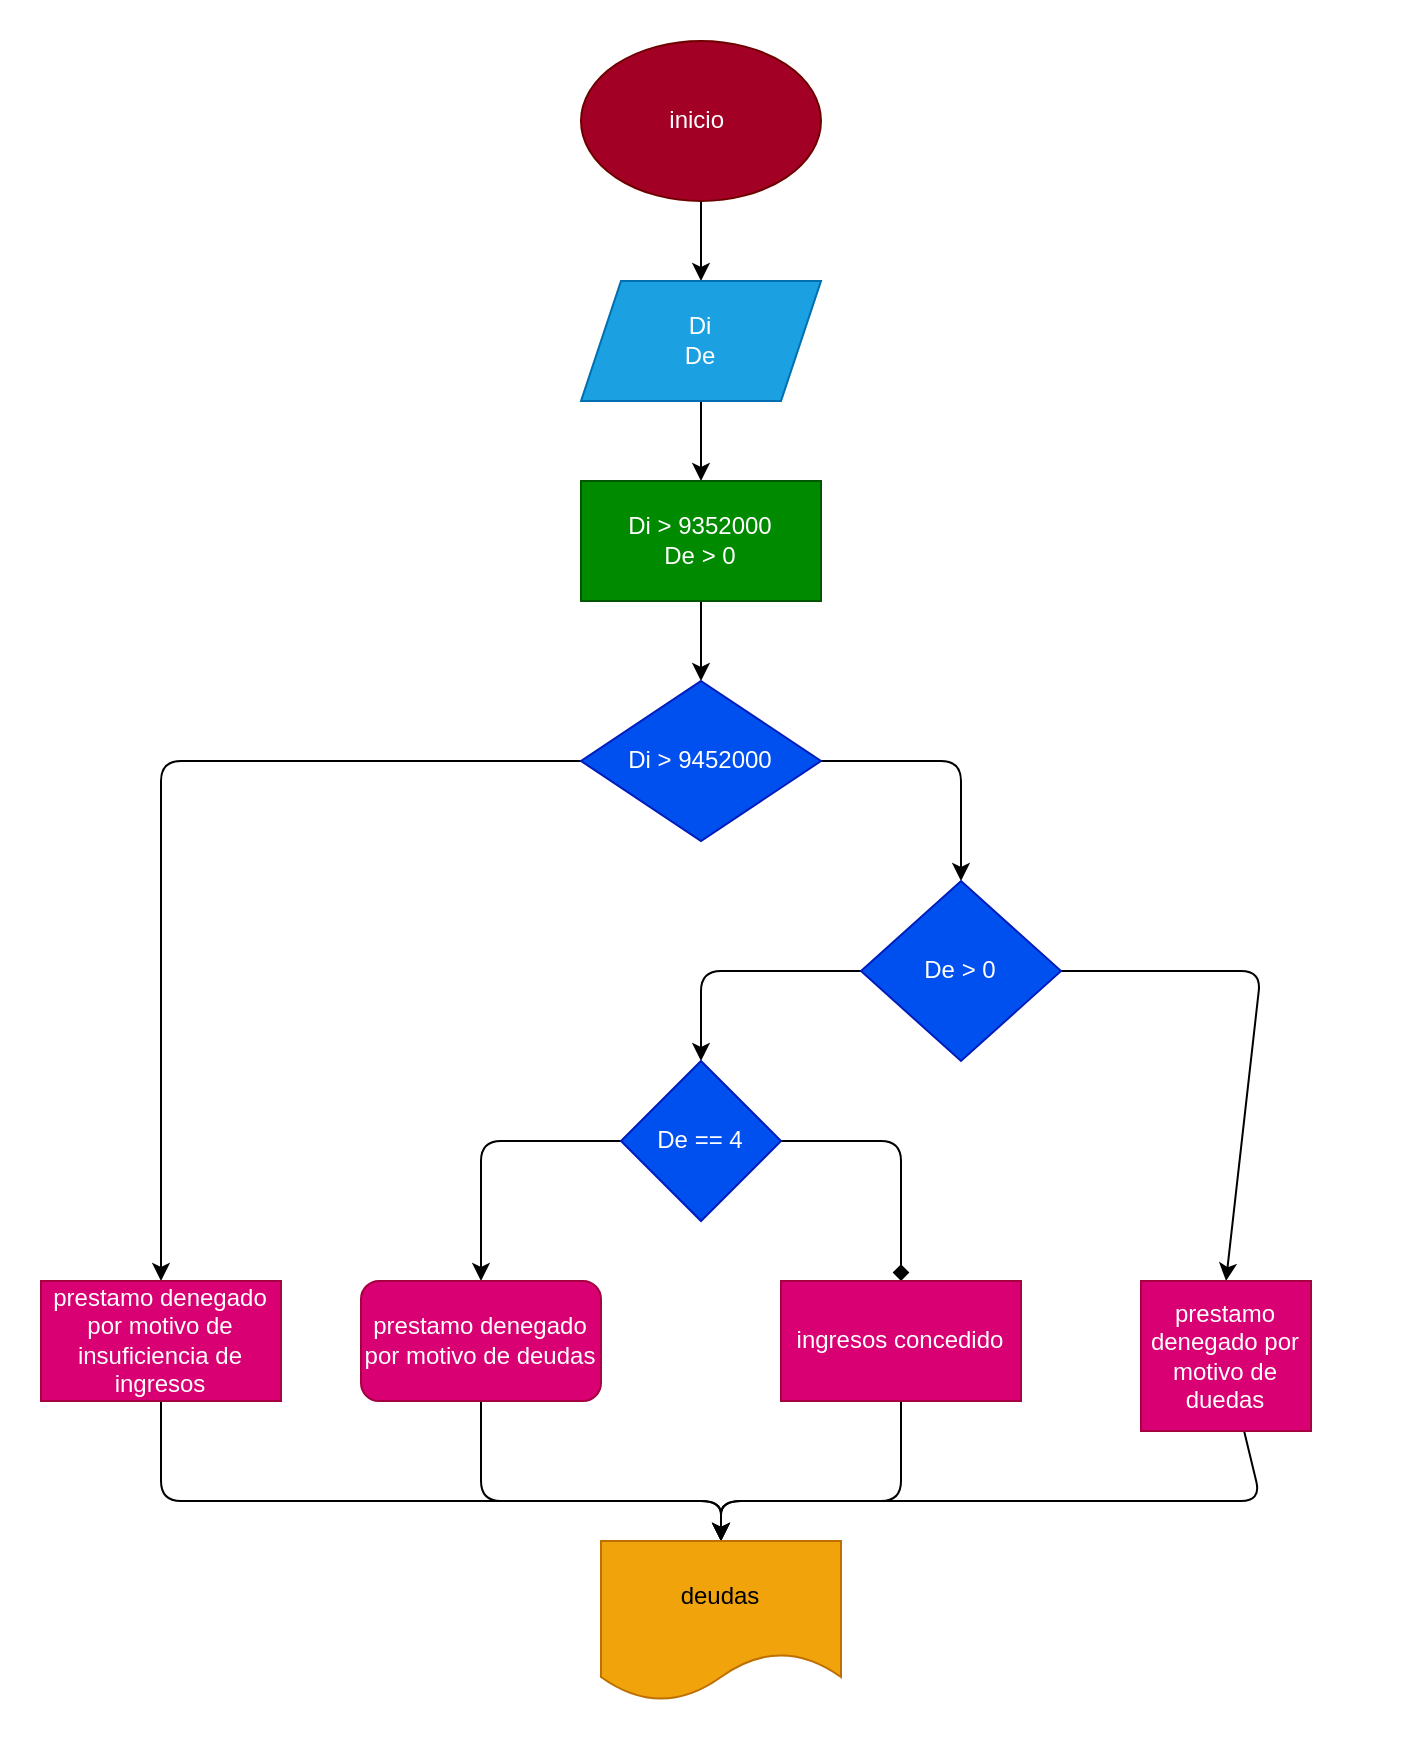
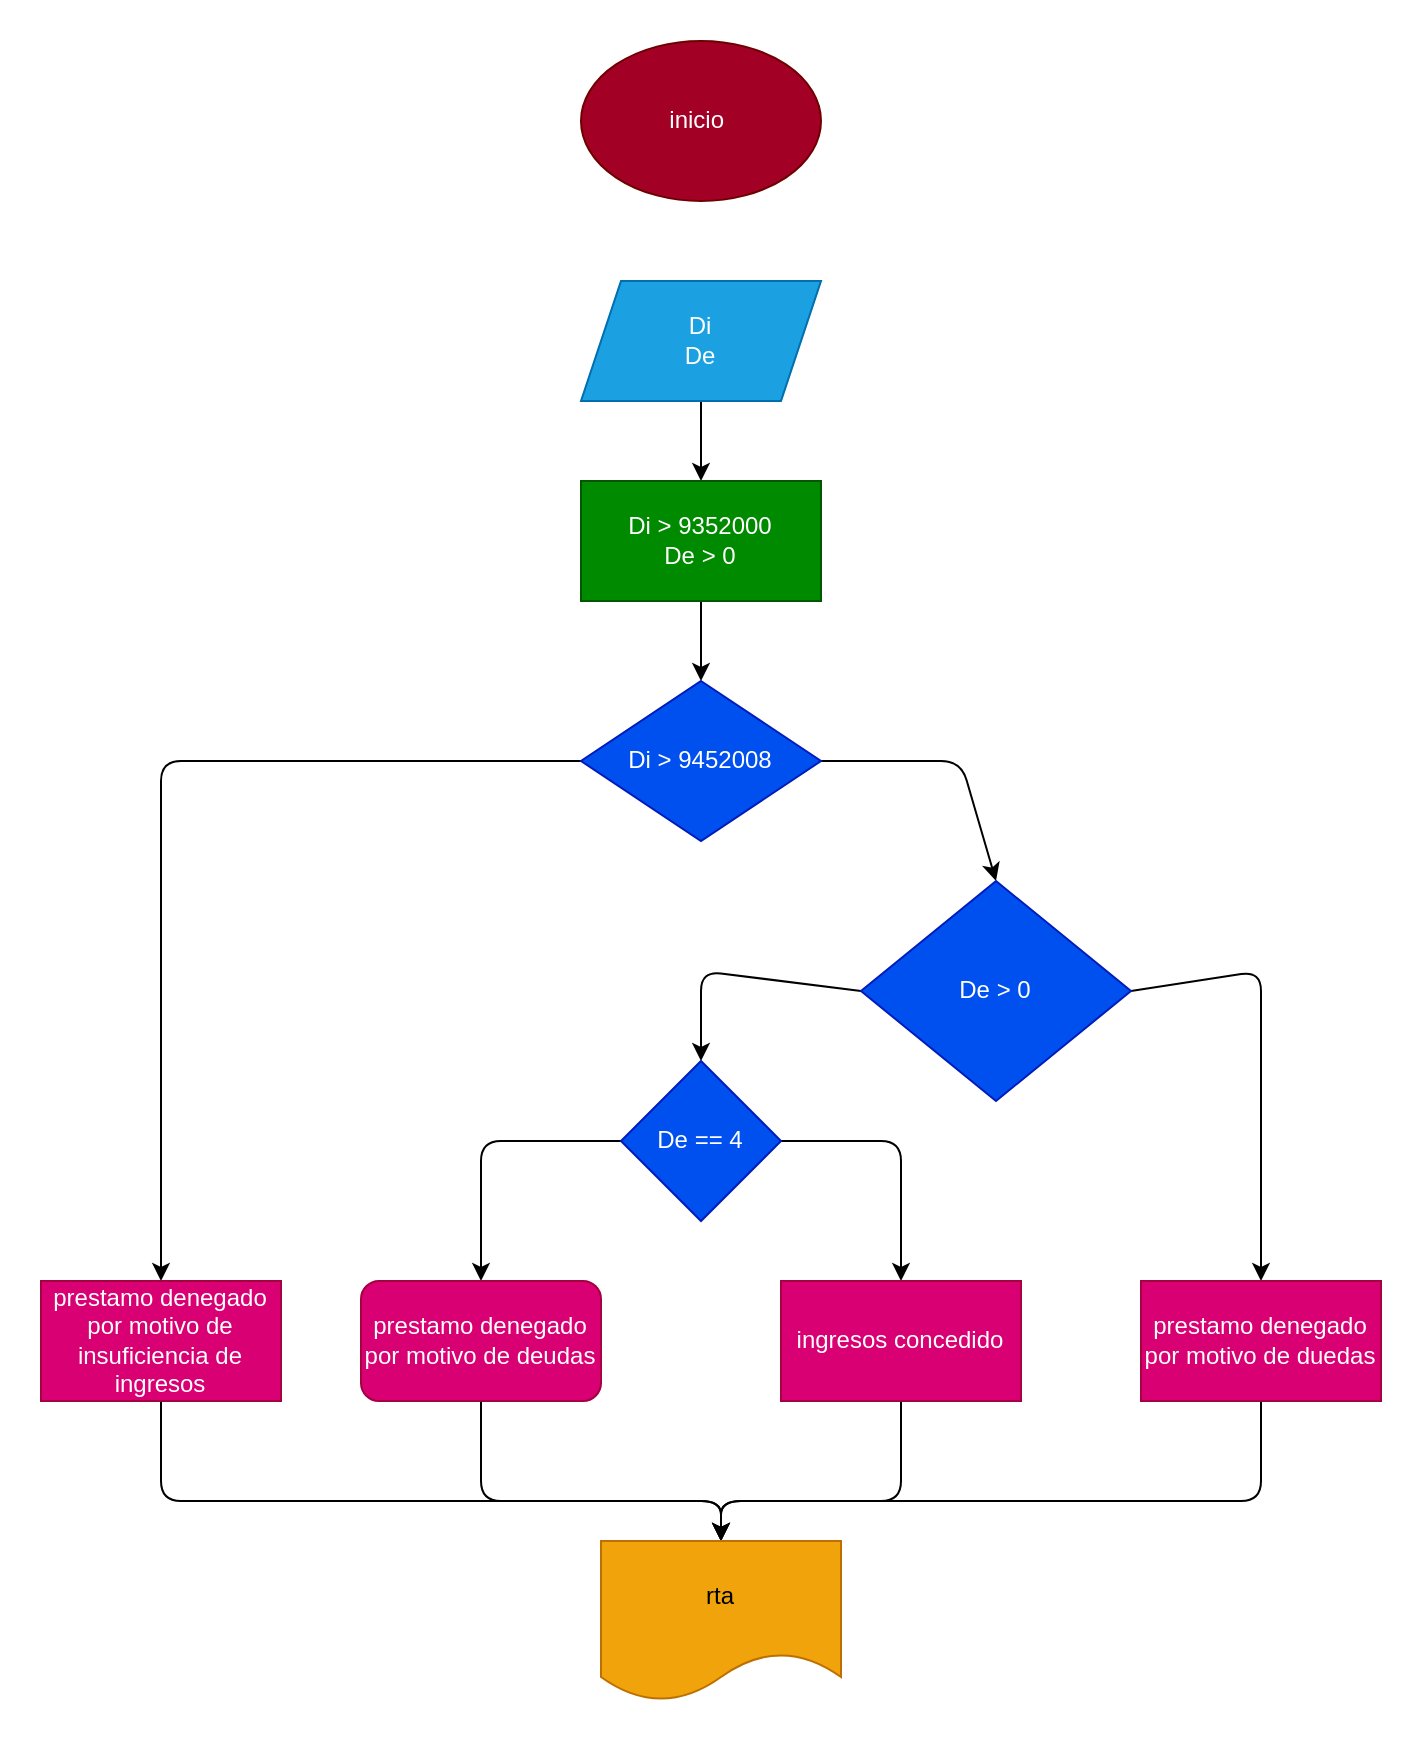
edge "inicio" -> "Di De": removed
node "Di > 9452000": label "Di > 9452000" -> "Di > 9452008"
node "De > 0": size 200x180 -> 270x220
edge "De == 4" -> "ingresos concedido": arrowhead diamond -> classic
node "prestamo denegado por motivo de duedas": size 170x150 -> 240x120
node "deudas": label "deudas" -> "rta"
